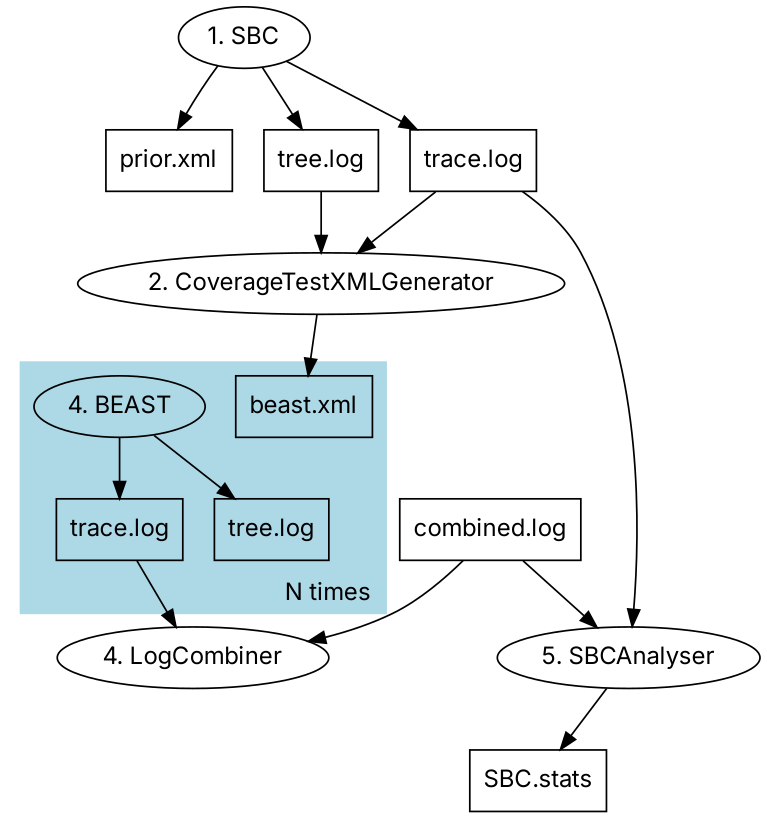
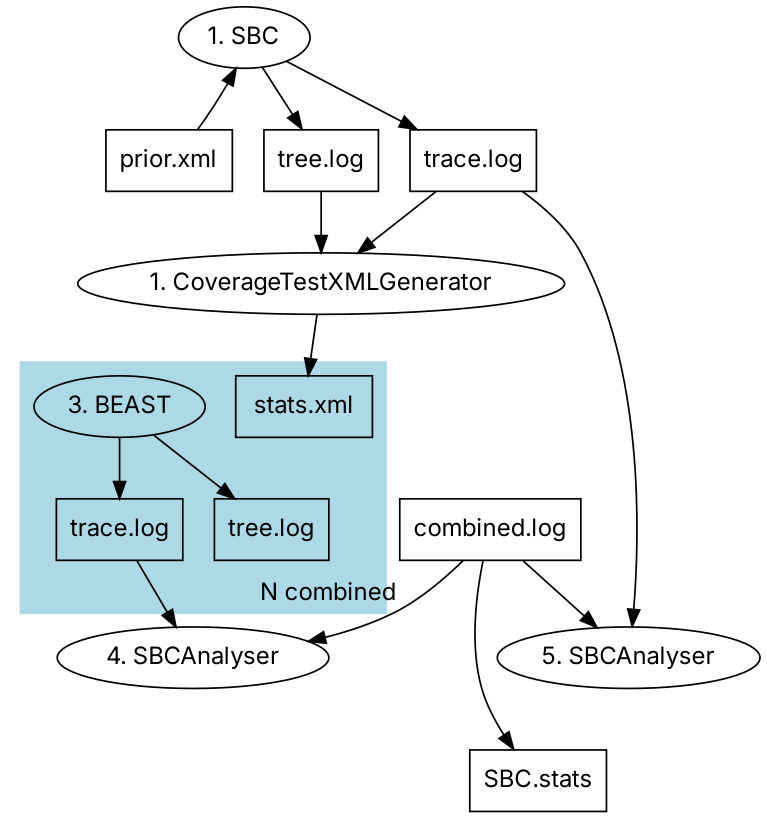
edge "1. SBC" -> "prior.xml": reversed
node "2. CoverageTestXMLGenerator": label "2. CoverageTestXMLGenerator" -> "1. CoverageTestXMLGenerator"
node "4. BEAST": label "4. BEAST" -> "3. BEAST"
node "beast.xml": label "beast.xml" -> "stats.xml"
cluster " N times": label " N times" -> " N combined"
node "4. LogCombiner": label "4. LogCombiner" -> "4. SBCAnalyser"
edge "5. SBCAnalyser" -> "SBC.stats": now "combined.log" -> "SBC.stats"
